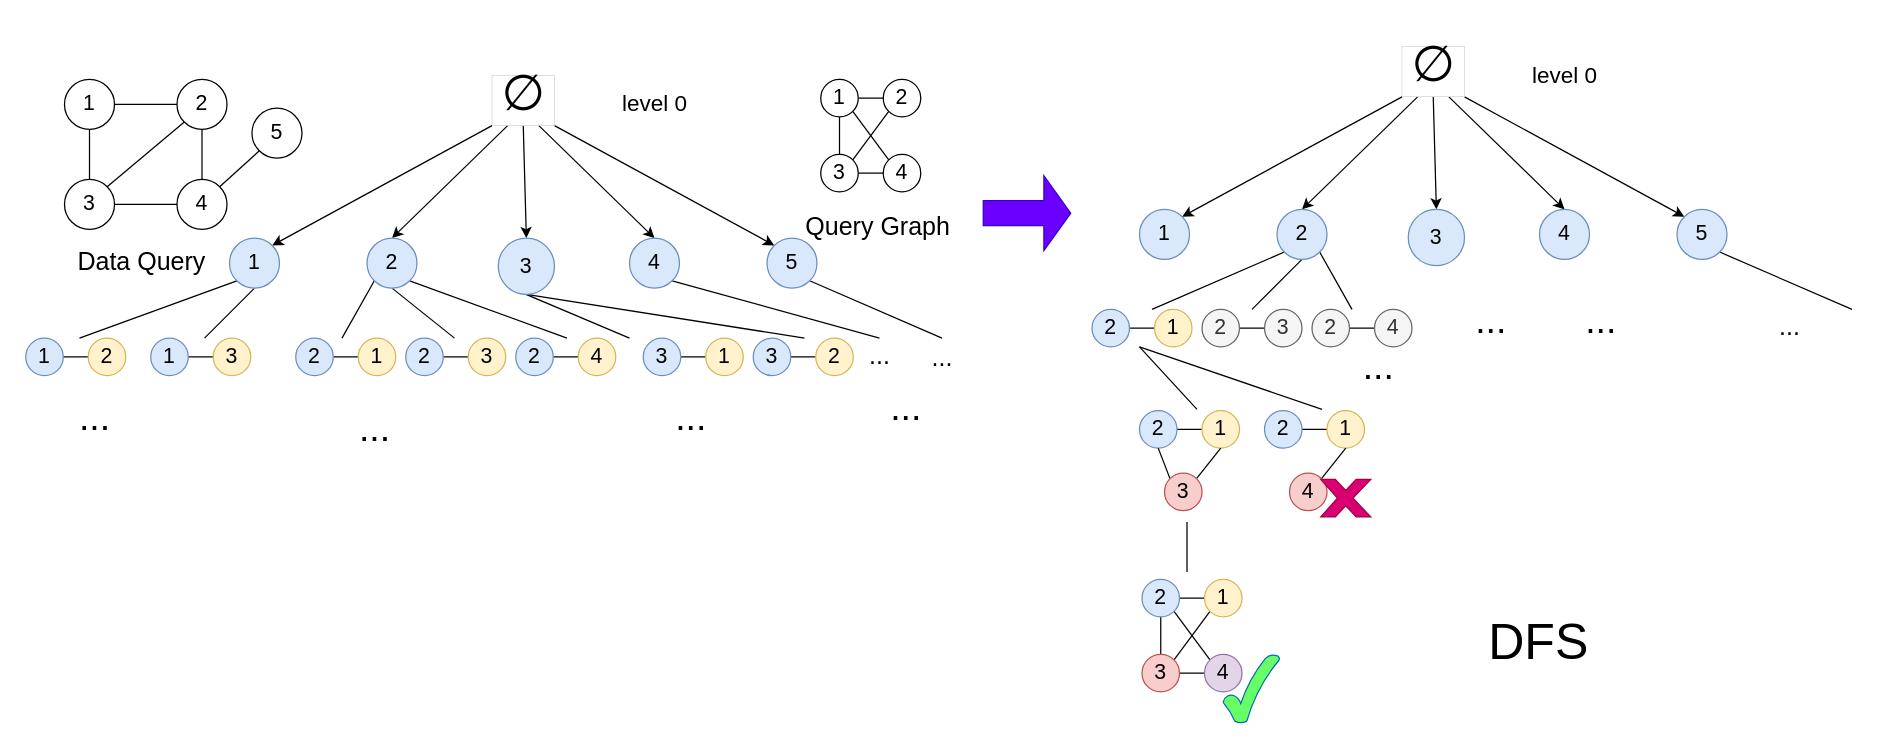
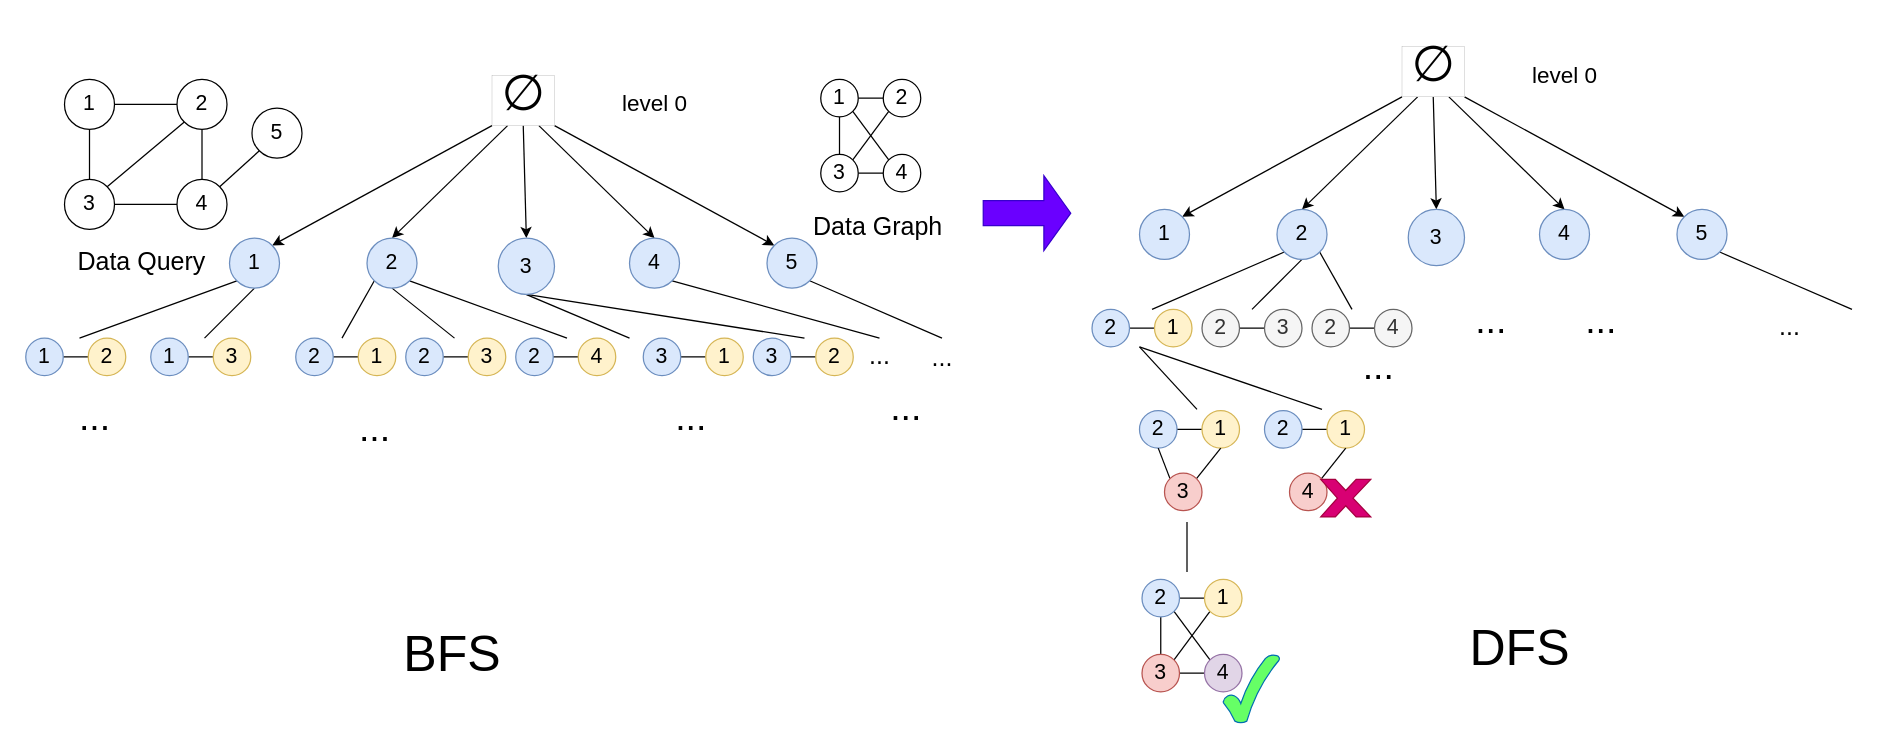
node "Query Graph": label "Query Graph" -> "Data Graph"
node "DFS": moved (1539, 640) -> (1520, 646)
node "BFS": added
